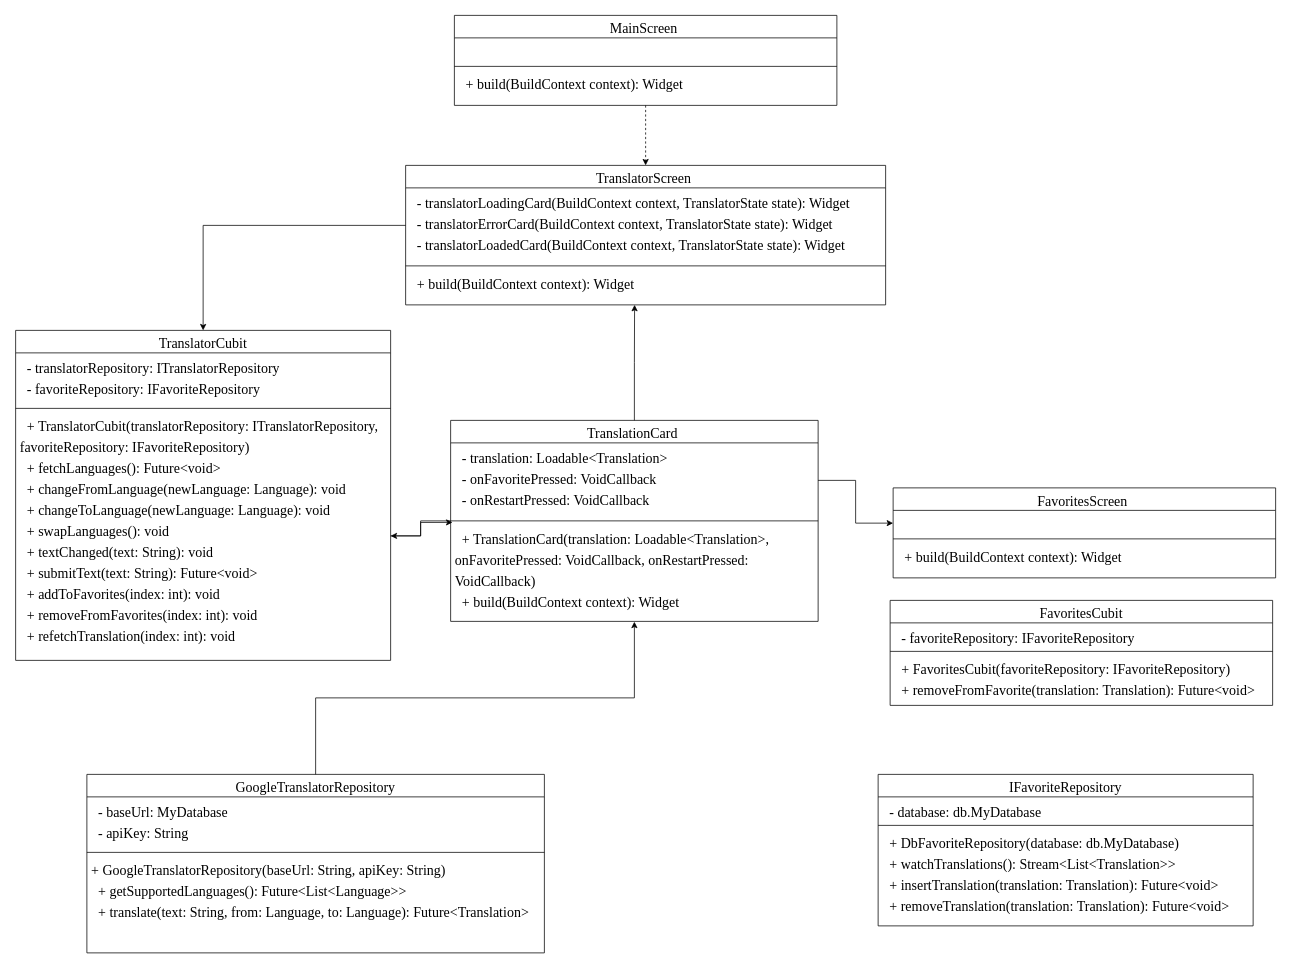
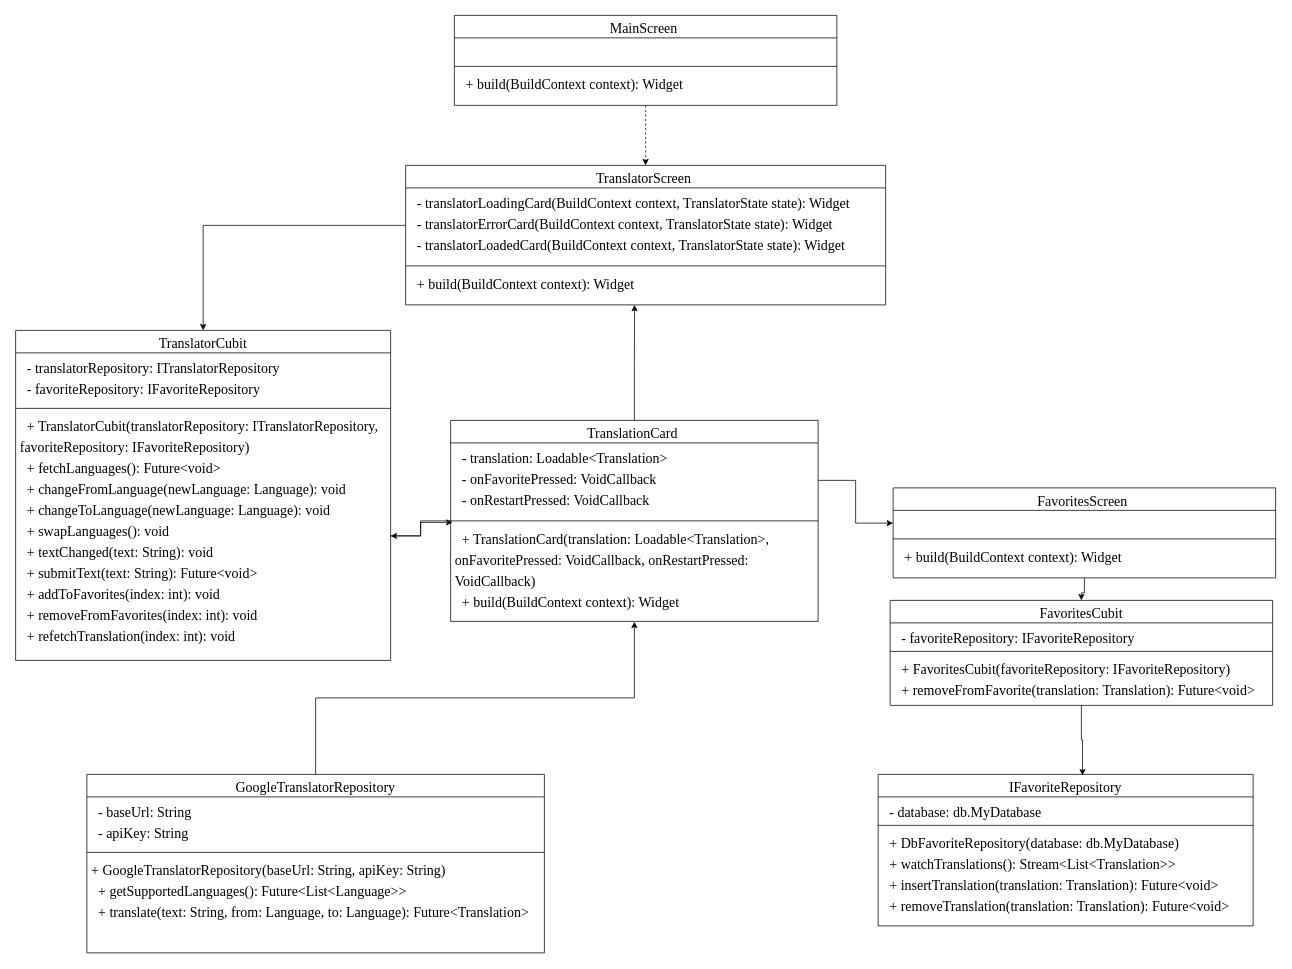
edge "FavoritesScreen" -> "FavoritesCubit": added
edge "FavoritesCubit" -> "IFavoriteRepository": added
node "- baseUrl: MyDatabase - apiKey: String": label "- baseUrl: MyDatabase - apiKey: String" -> "- baseUrl: String - apiKey: String"
